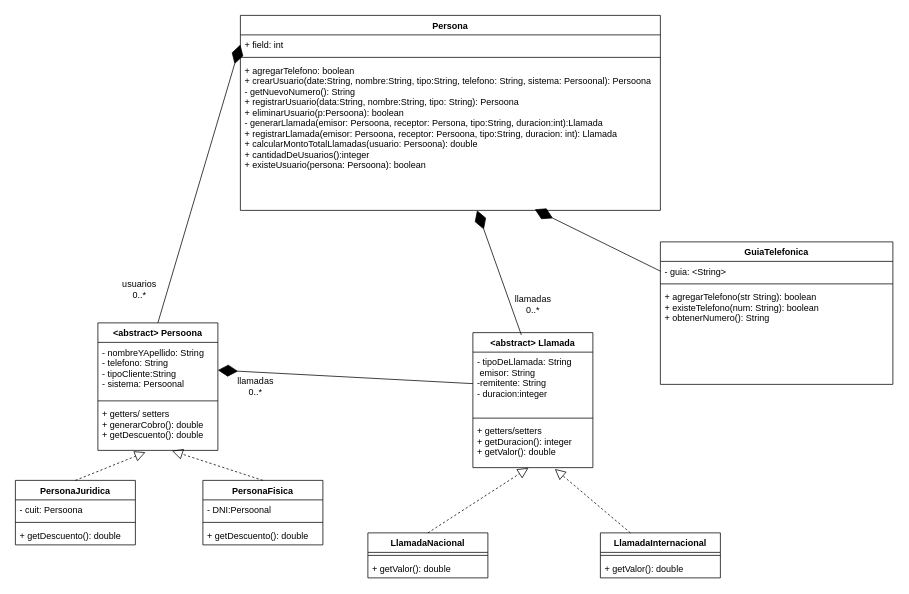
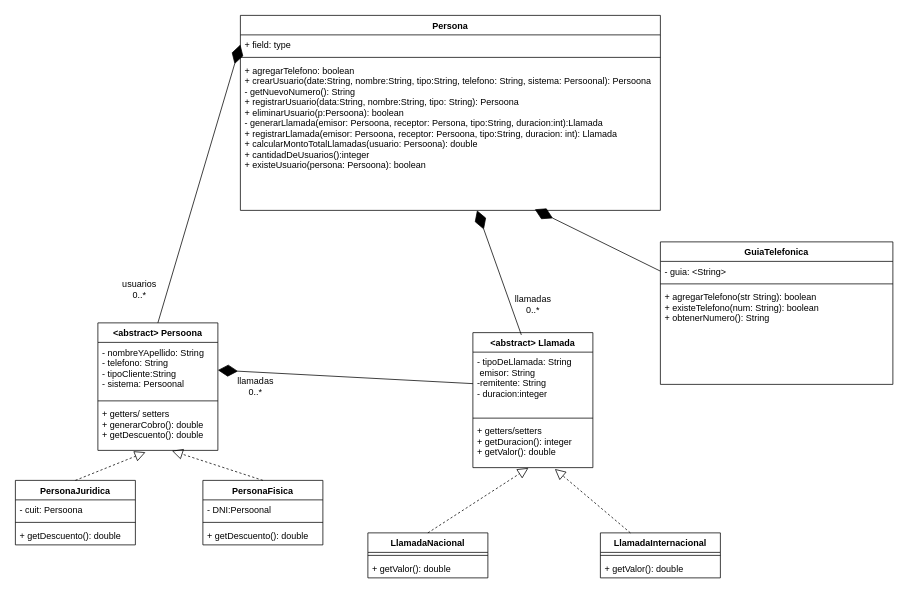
node "+ field: int": label "+ field: int" -> "+ field: type"
